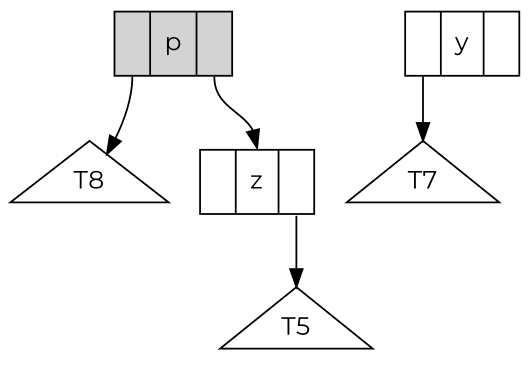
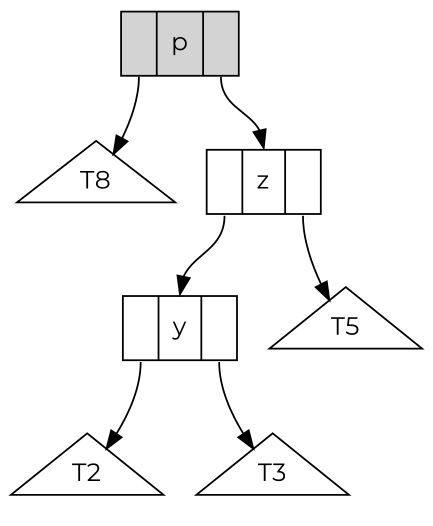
node "T7": label "T7" -> "T2"
edge "z" -> "y": added
node "T3": added
